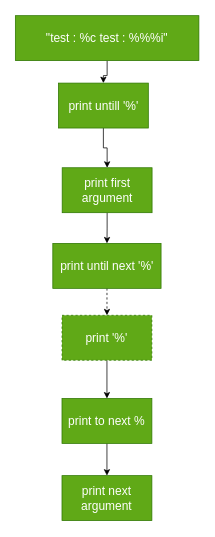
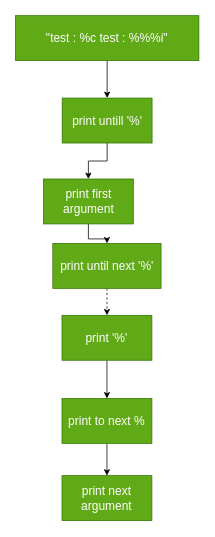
node "print untill '%'": moved (104, 105) -> (107, 120)
node "print first argument": moved (107, 190) -> (89, 201)
node "print '%'": style dashed -> solid
